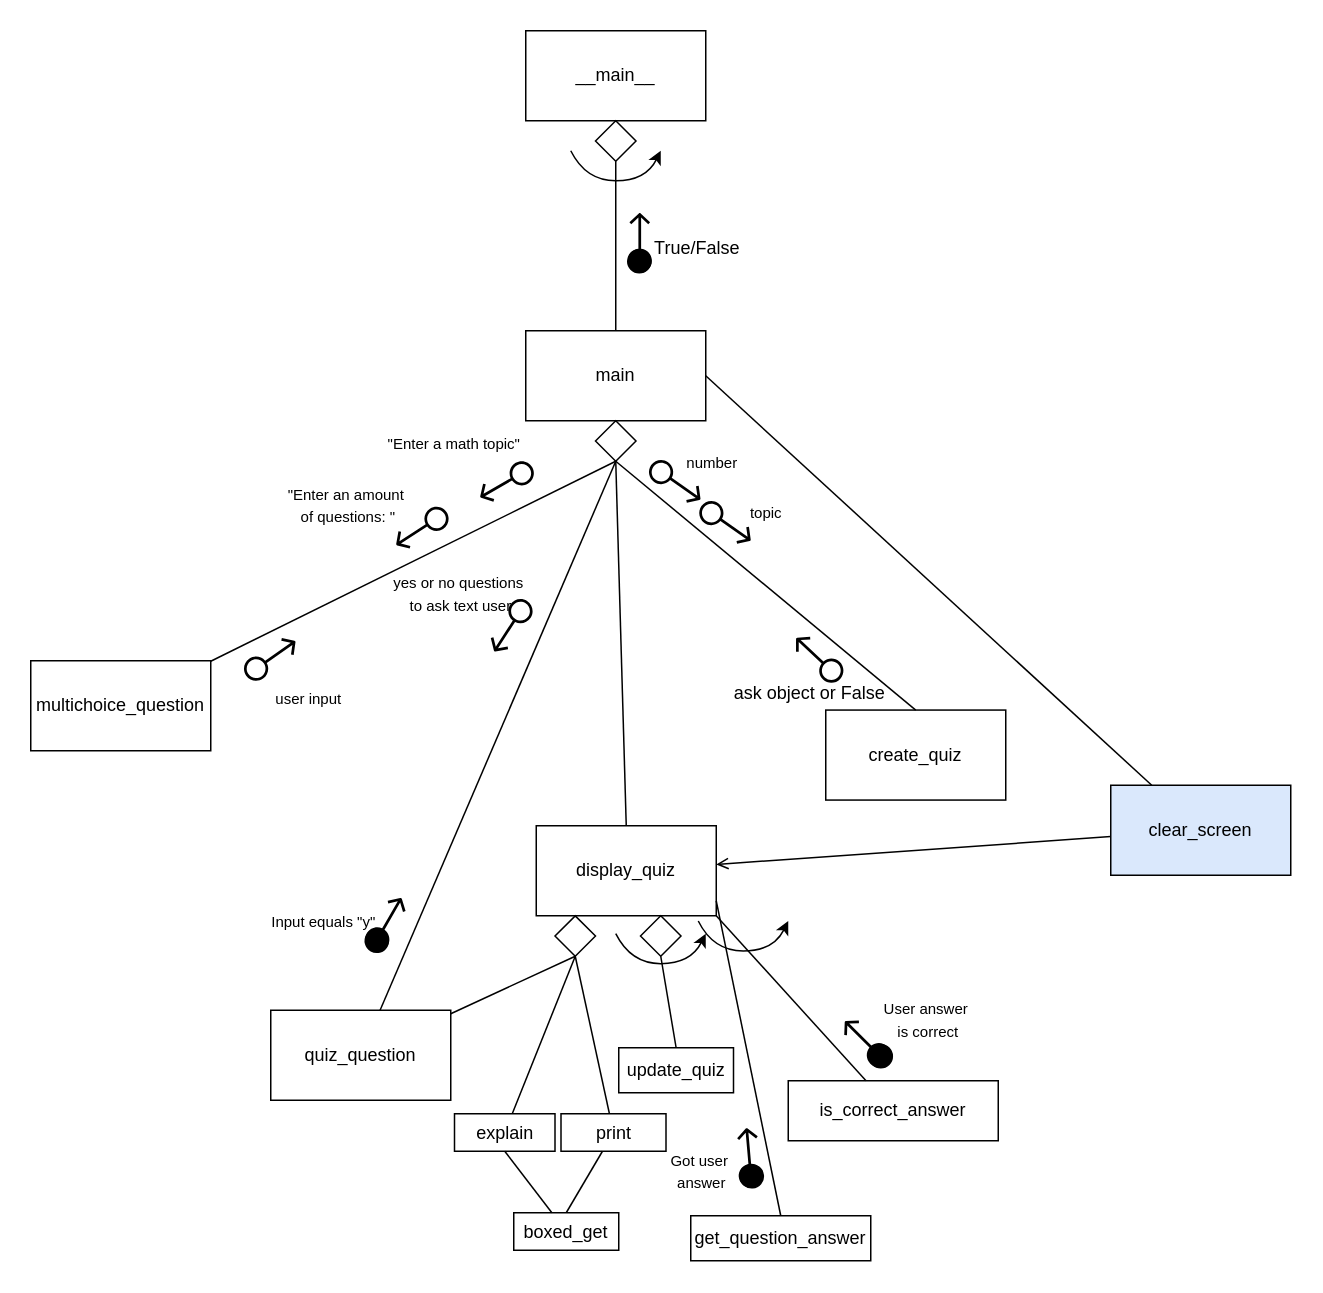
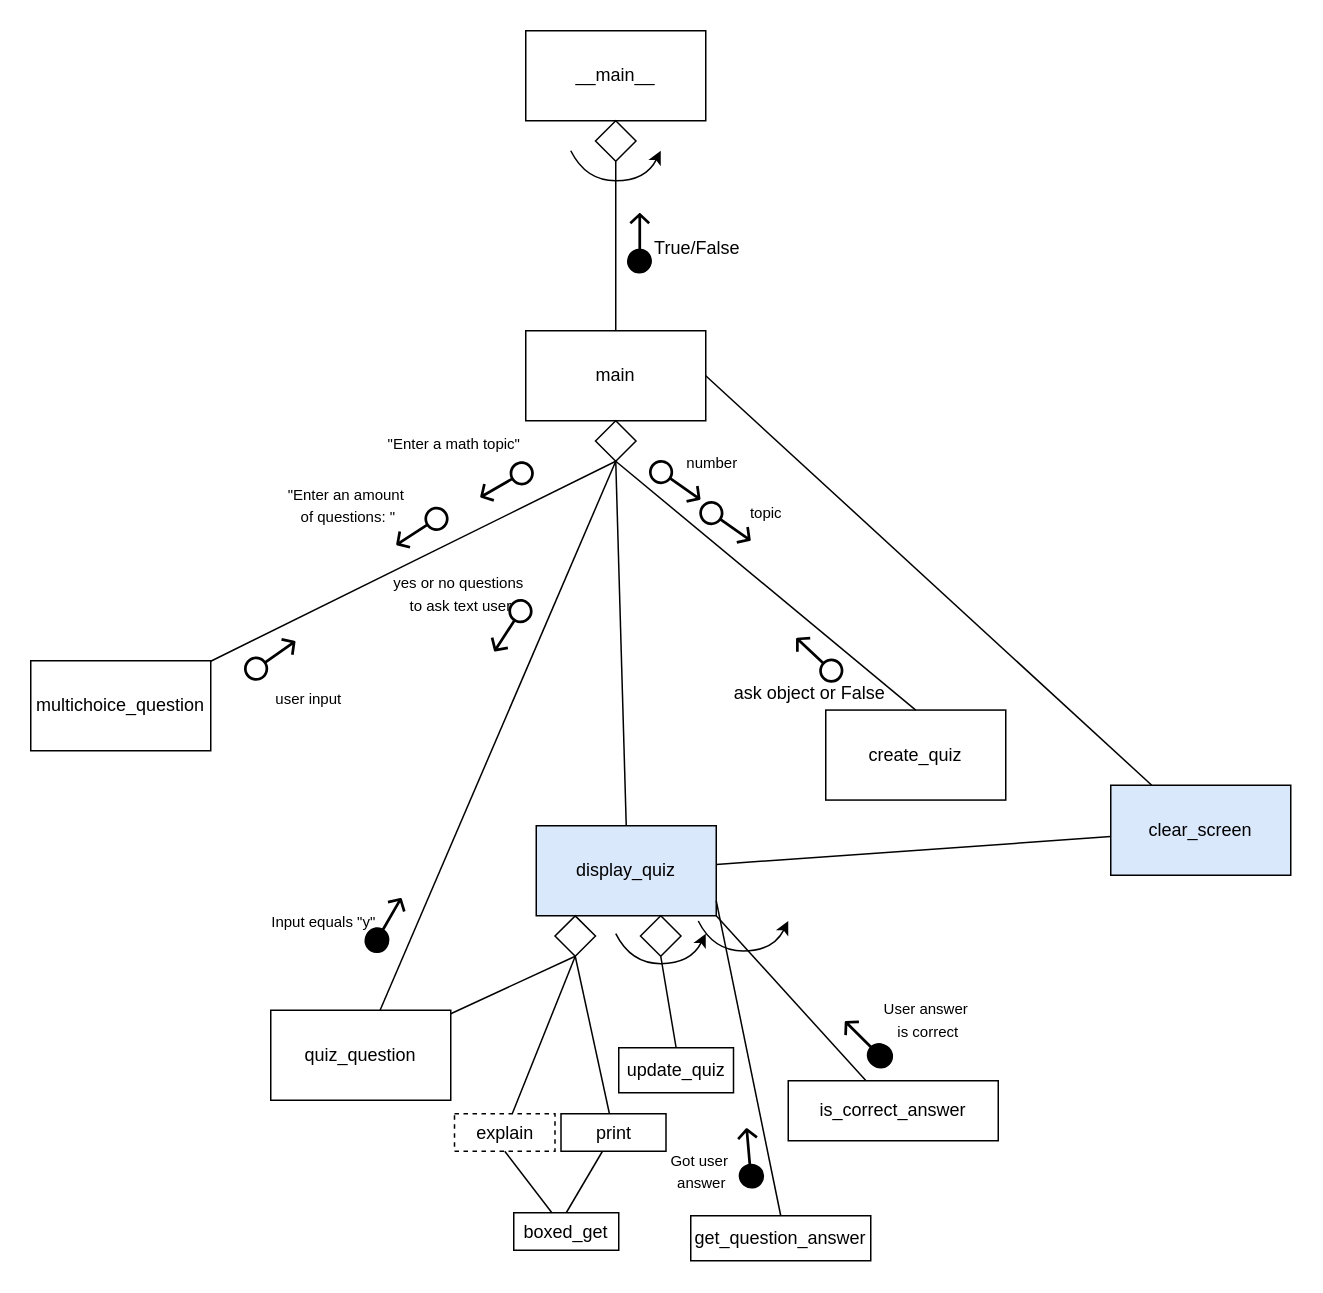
edge "clear_screen" -> "display_quiz": arrowhead open -> none
node "display_quiz": fillcolor #ffffff -> #dae8fc
node "explain": style solid -> dashed
